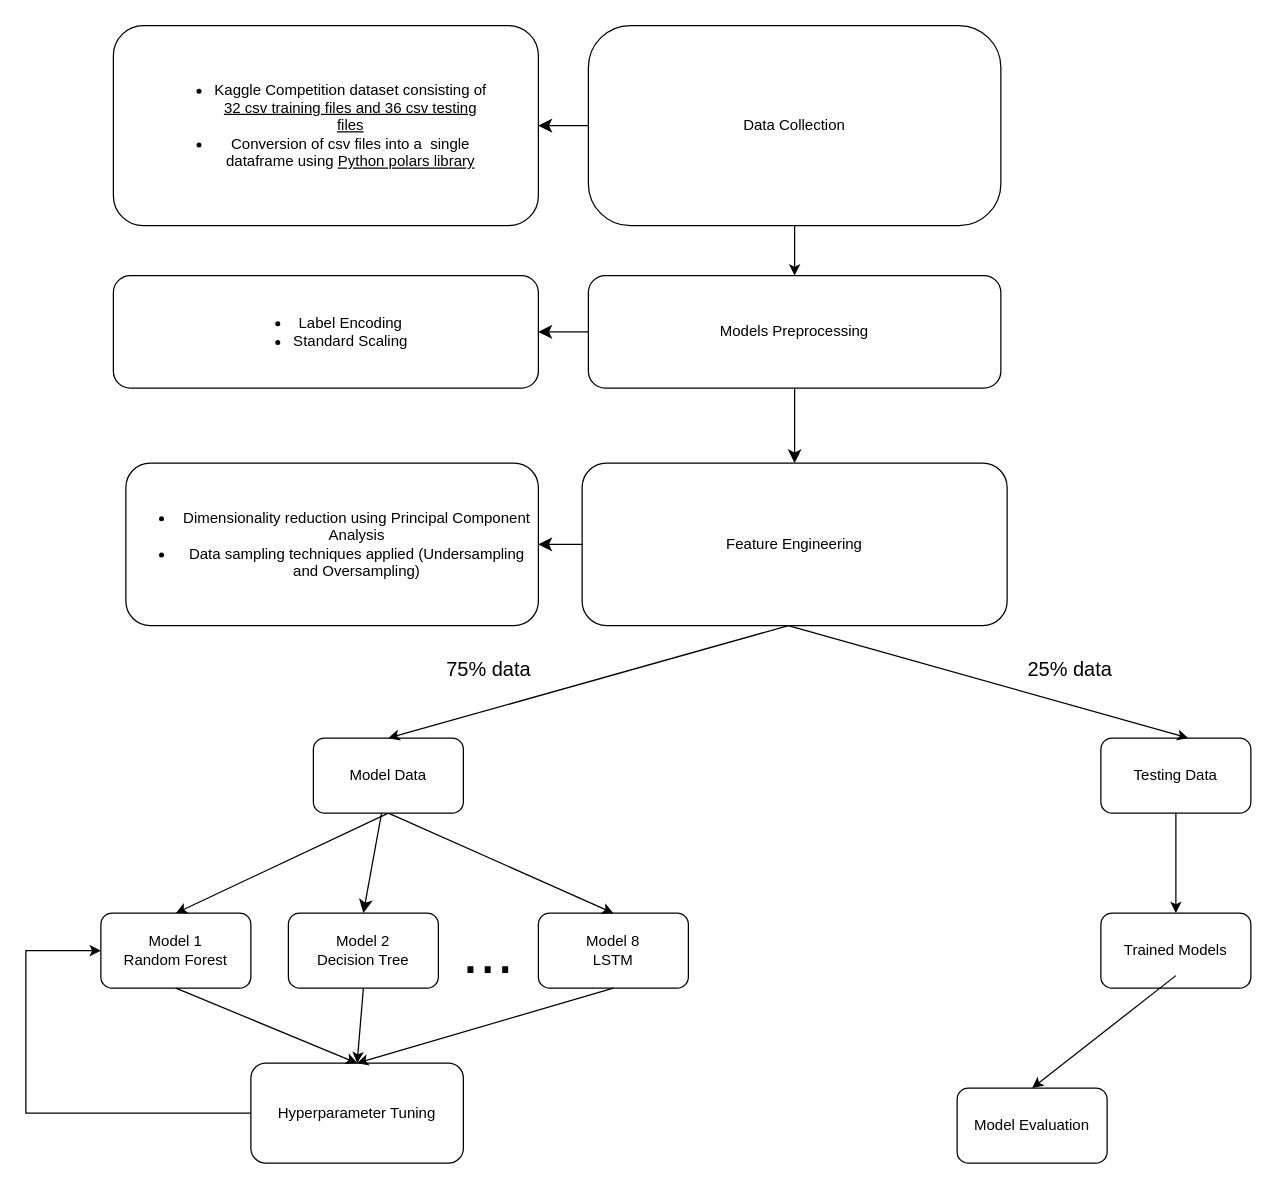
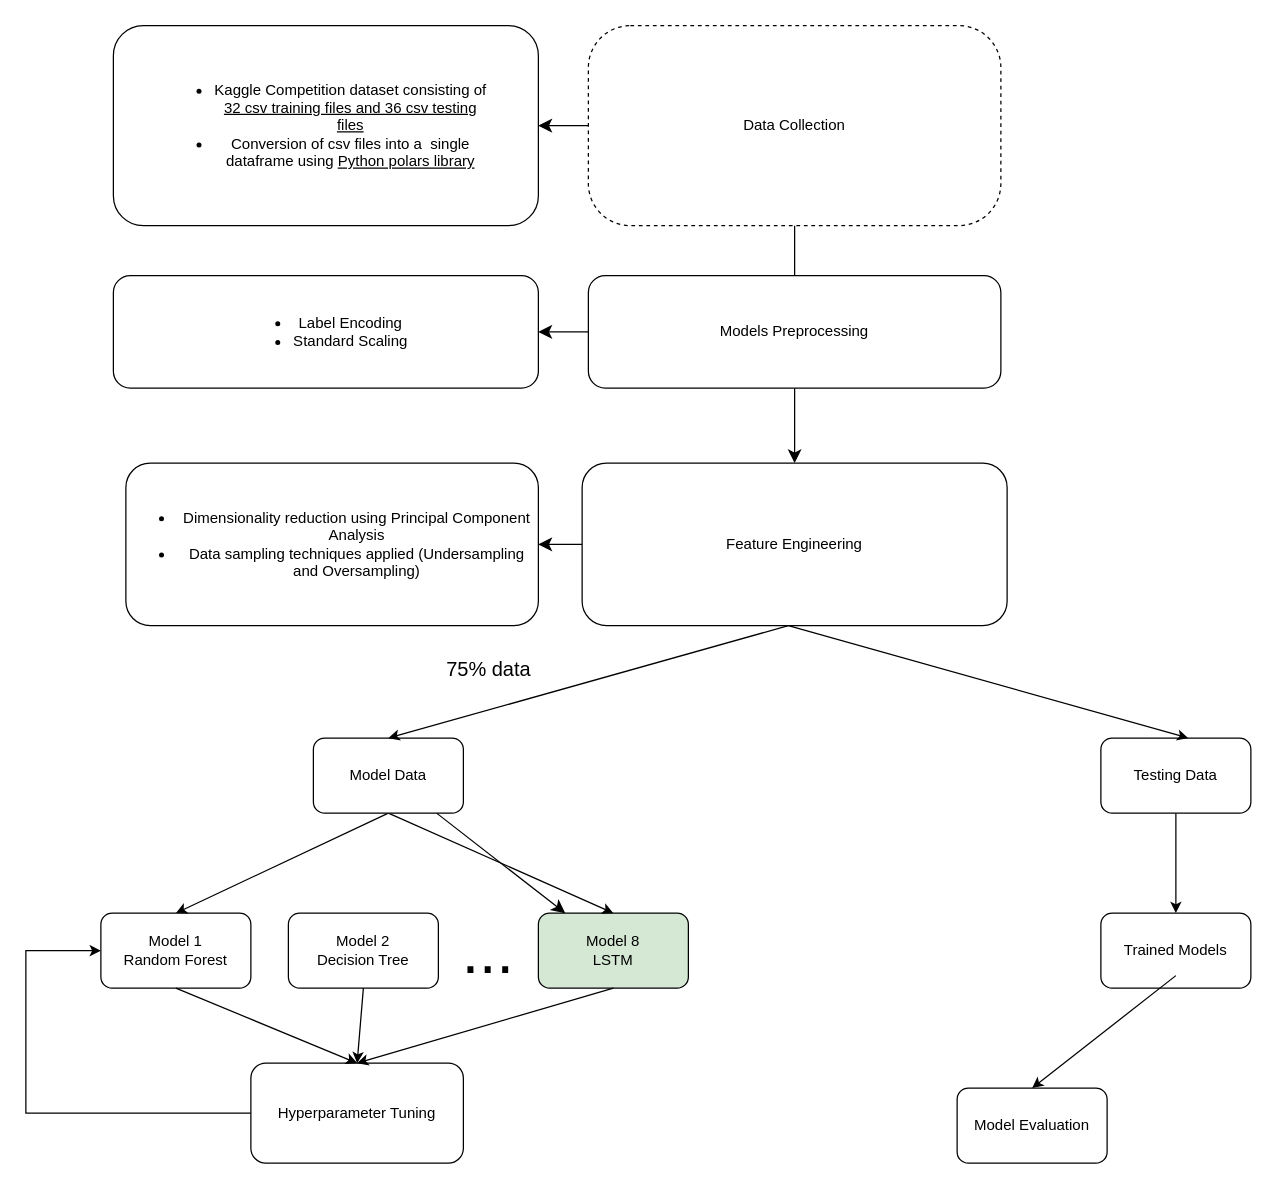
node "Data Collection": style solid -> dashed
edge "Data Collection" -> "Models Preprocessing": arrowhead classic -> none
node "25% data": removed
edge "Model Data" -> "Model 2 Decision Tree": now "Model Data" -> "Model 8 LSTM"
node "Model 8 LSTM": fillcolor #ffffff -> #d5e8d4
